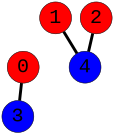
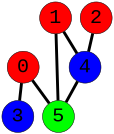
node "5": added
